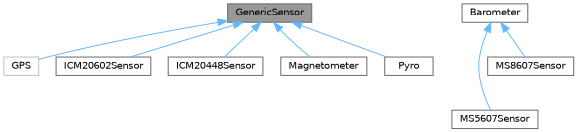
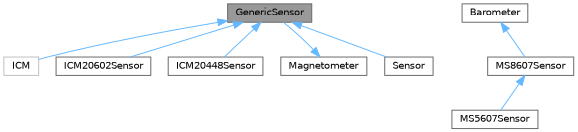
edge "Magnetometer" -> "GenericSensor": reversed
node "GPS": label "GPS" -> "ICM"
node "Pyro": label "Pyro" -> "Sensor"
edge "MS5607Sensor" -> "Barometer": now "MS5607Sensor" -> "MS8607Sensor"
